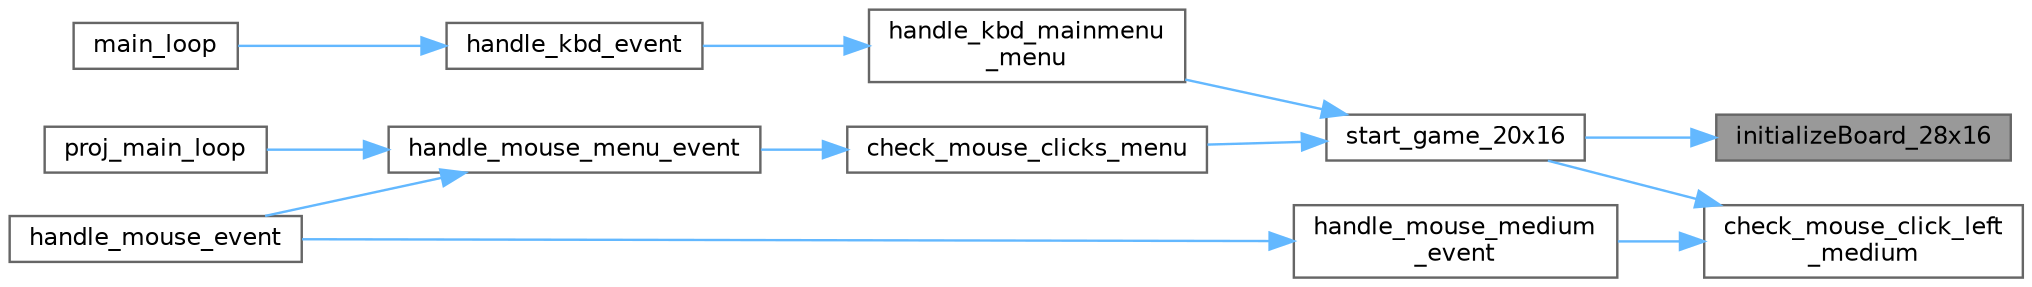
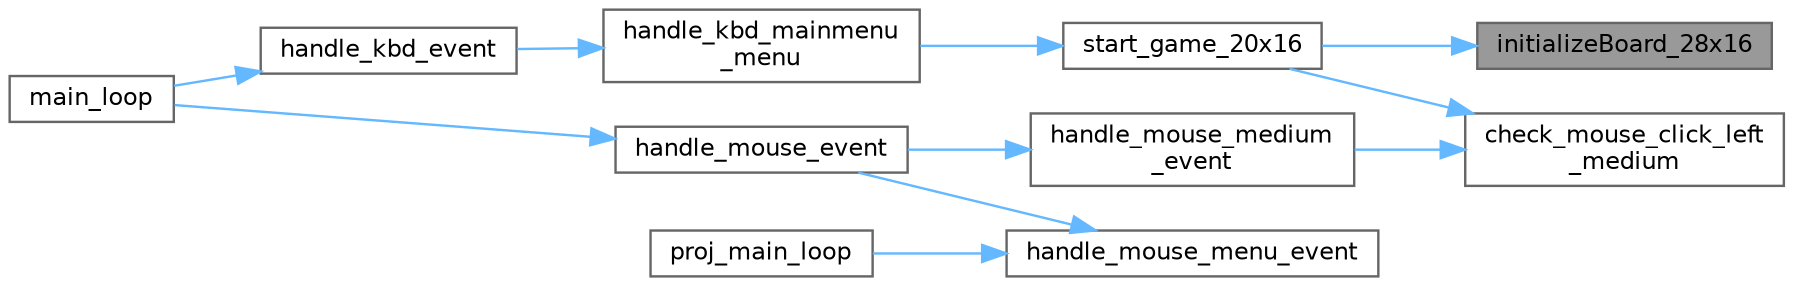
edge "main_loop" -> "handle_mouse_event": added
node "check_mouse_clicks_menu": removed
